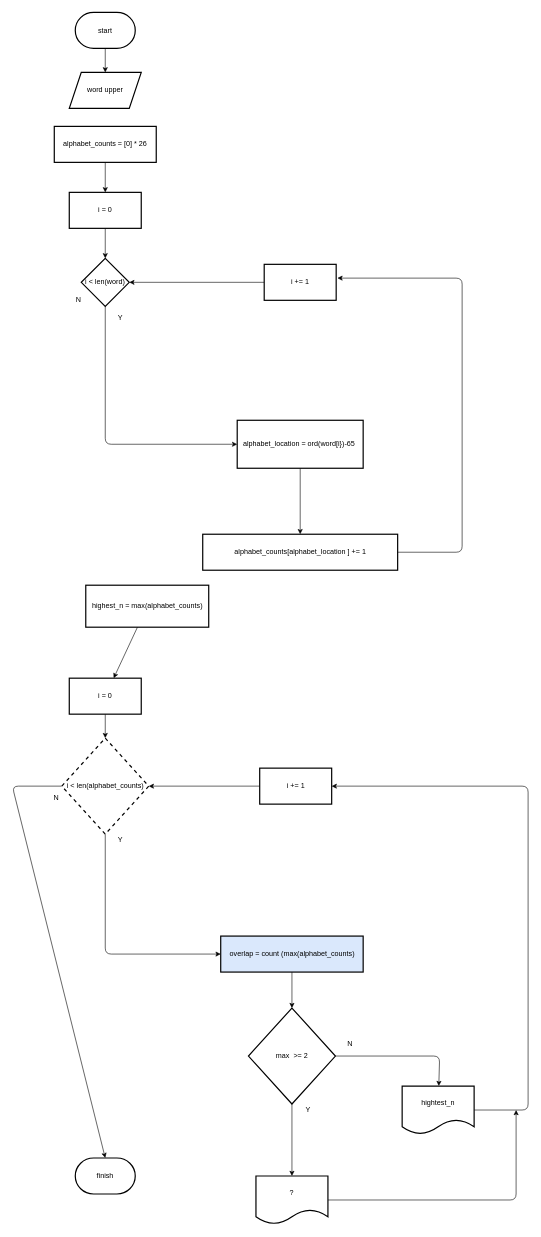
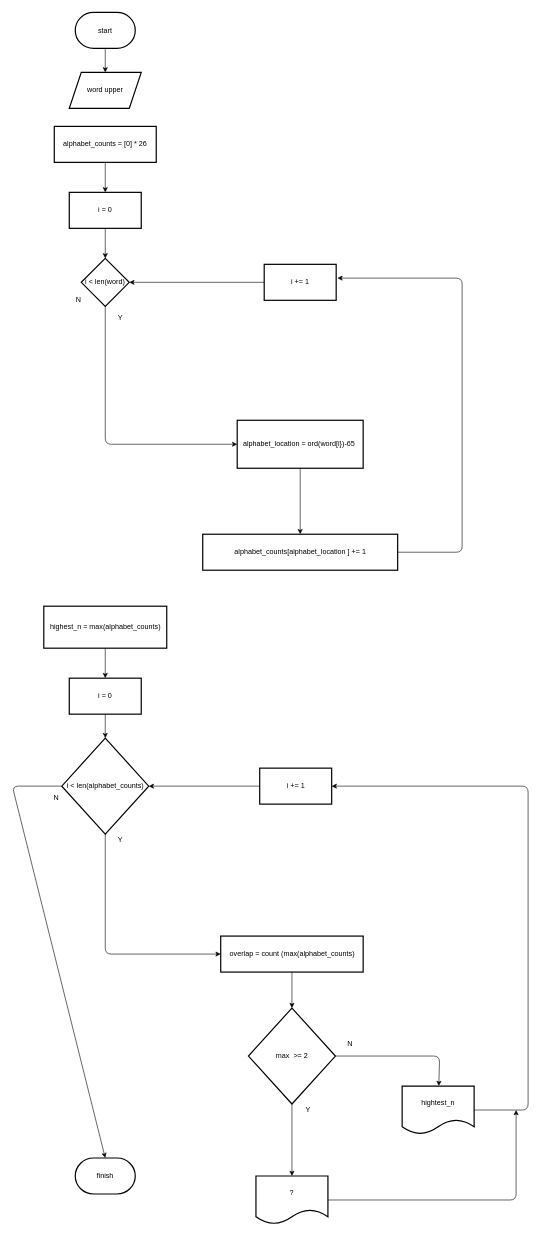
node "highest_n = max(alphabet_counts)": moved (147, 606) -> (105, 627)
node "i < len(alphabet_counts)": style dashed -> solid
node "overlap = count (max(alphabet_counts)": fillcolor #dae8fc -> #ffffff
